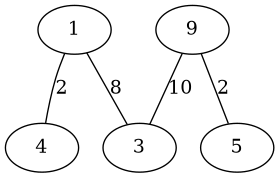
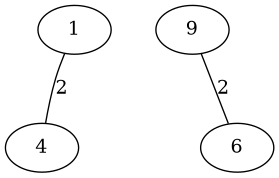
node "3": removed
node "5": label "5" -> "6"
